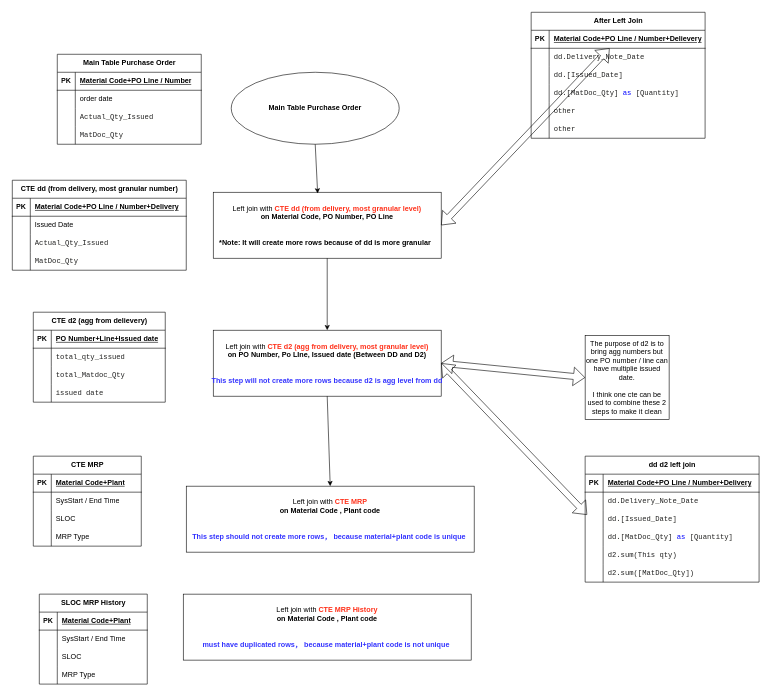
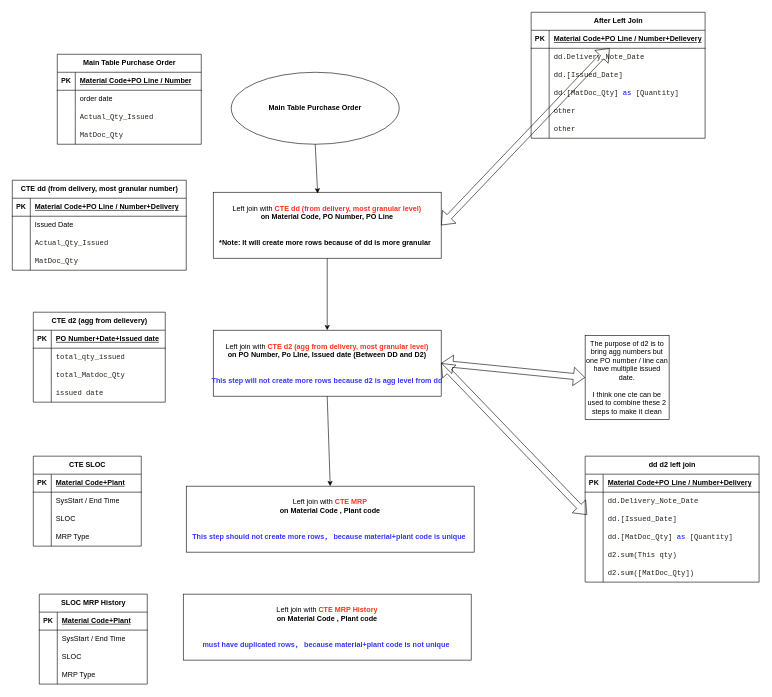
node "PO Number+Line+Issued date": label "PO Number+Line+Issued date" -> "PO Number+Date+Issued date"
node "CTE MRP": label "CTE MRP" -> "CTE SLOC"
